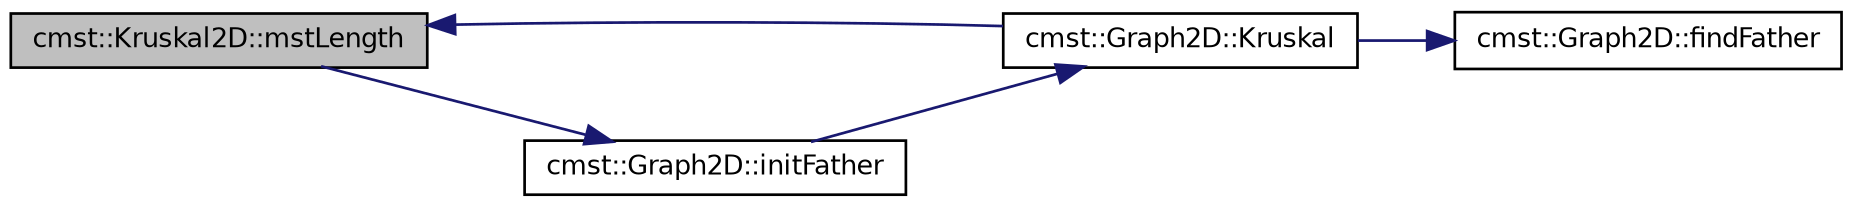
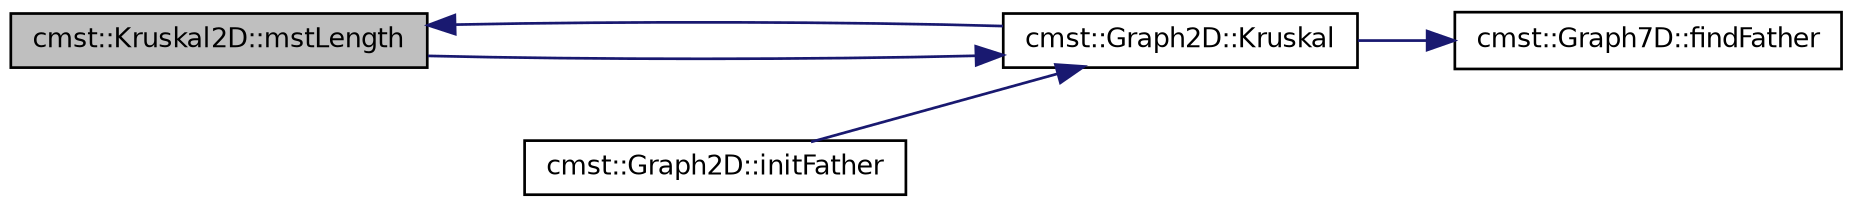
node "cmst::Graph2D::findFather": label "cmst::Graph2D::findFather" -> "cmst::Graph7D::findFather"
edge "cmst::Kruskal2D::mstLength" -> "cmst::Graph2D::initFather": now "cmst::Kruskal2D::mstLength" -> "cmst::Graph2D::Kruskal"
